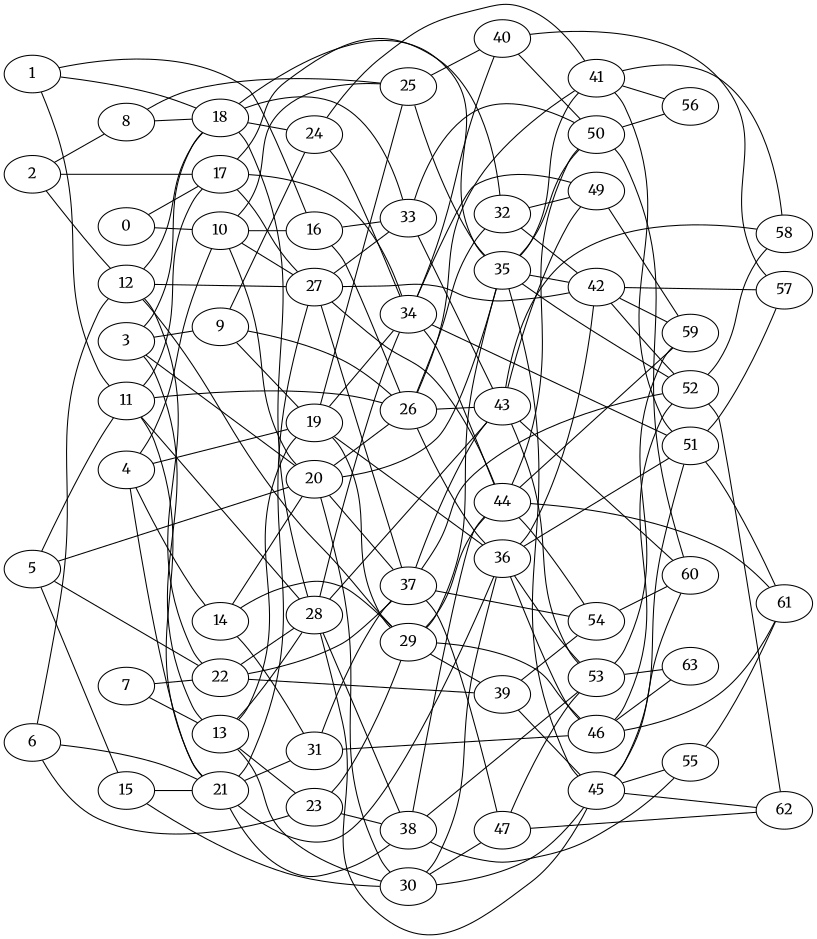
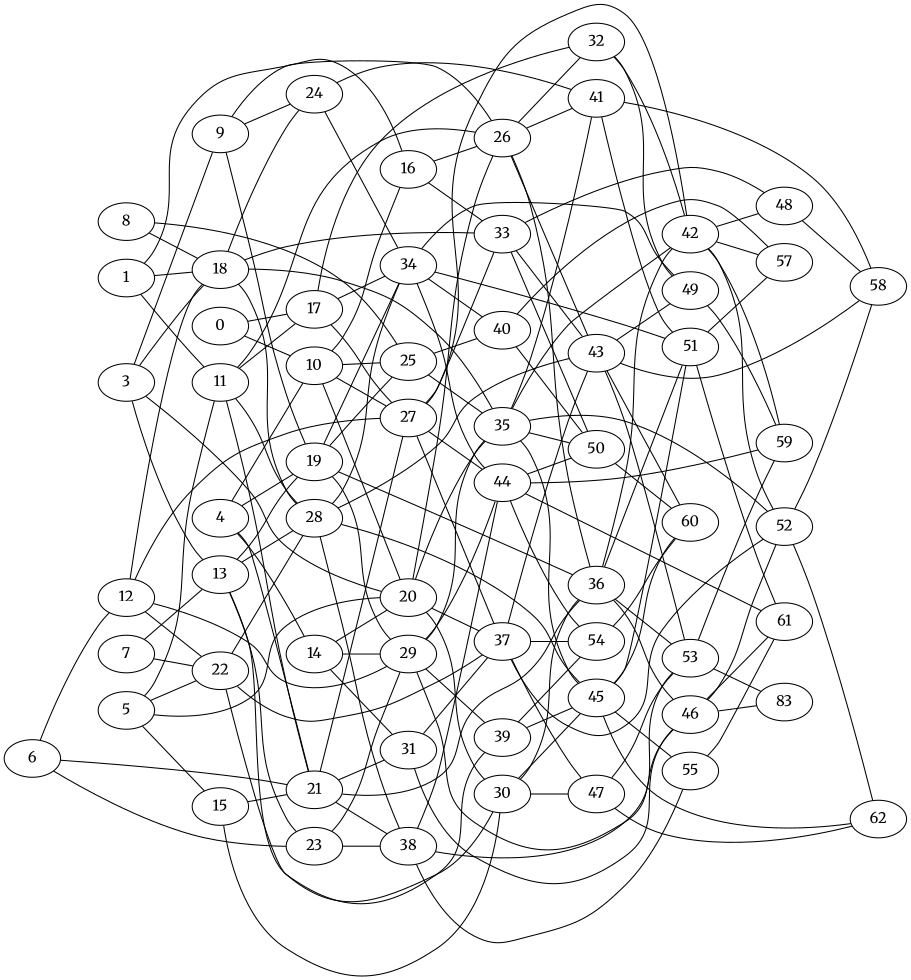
node "56": removed
node "2": removed
node "48": added
node "63": label "63" -> "83"
